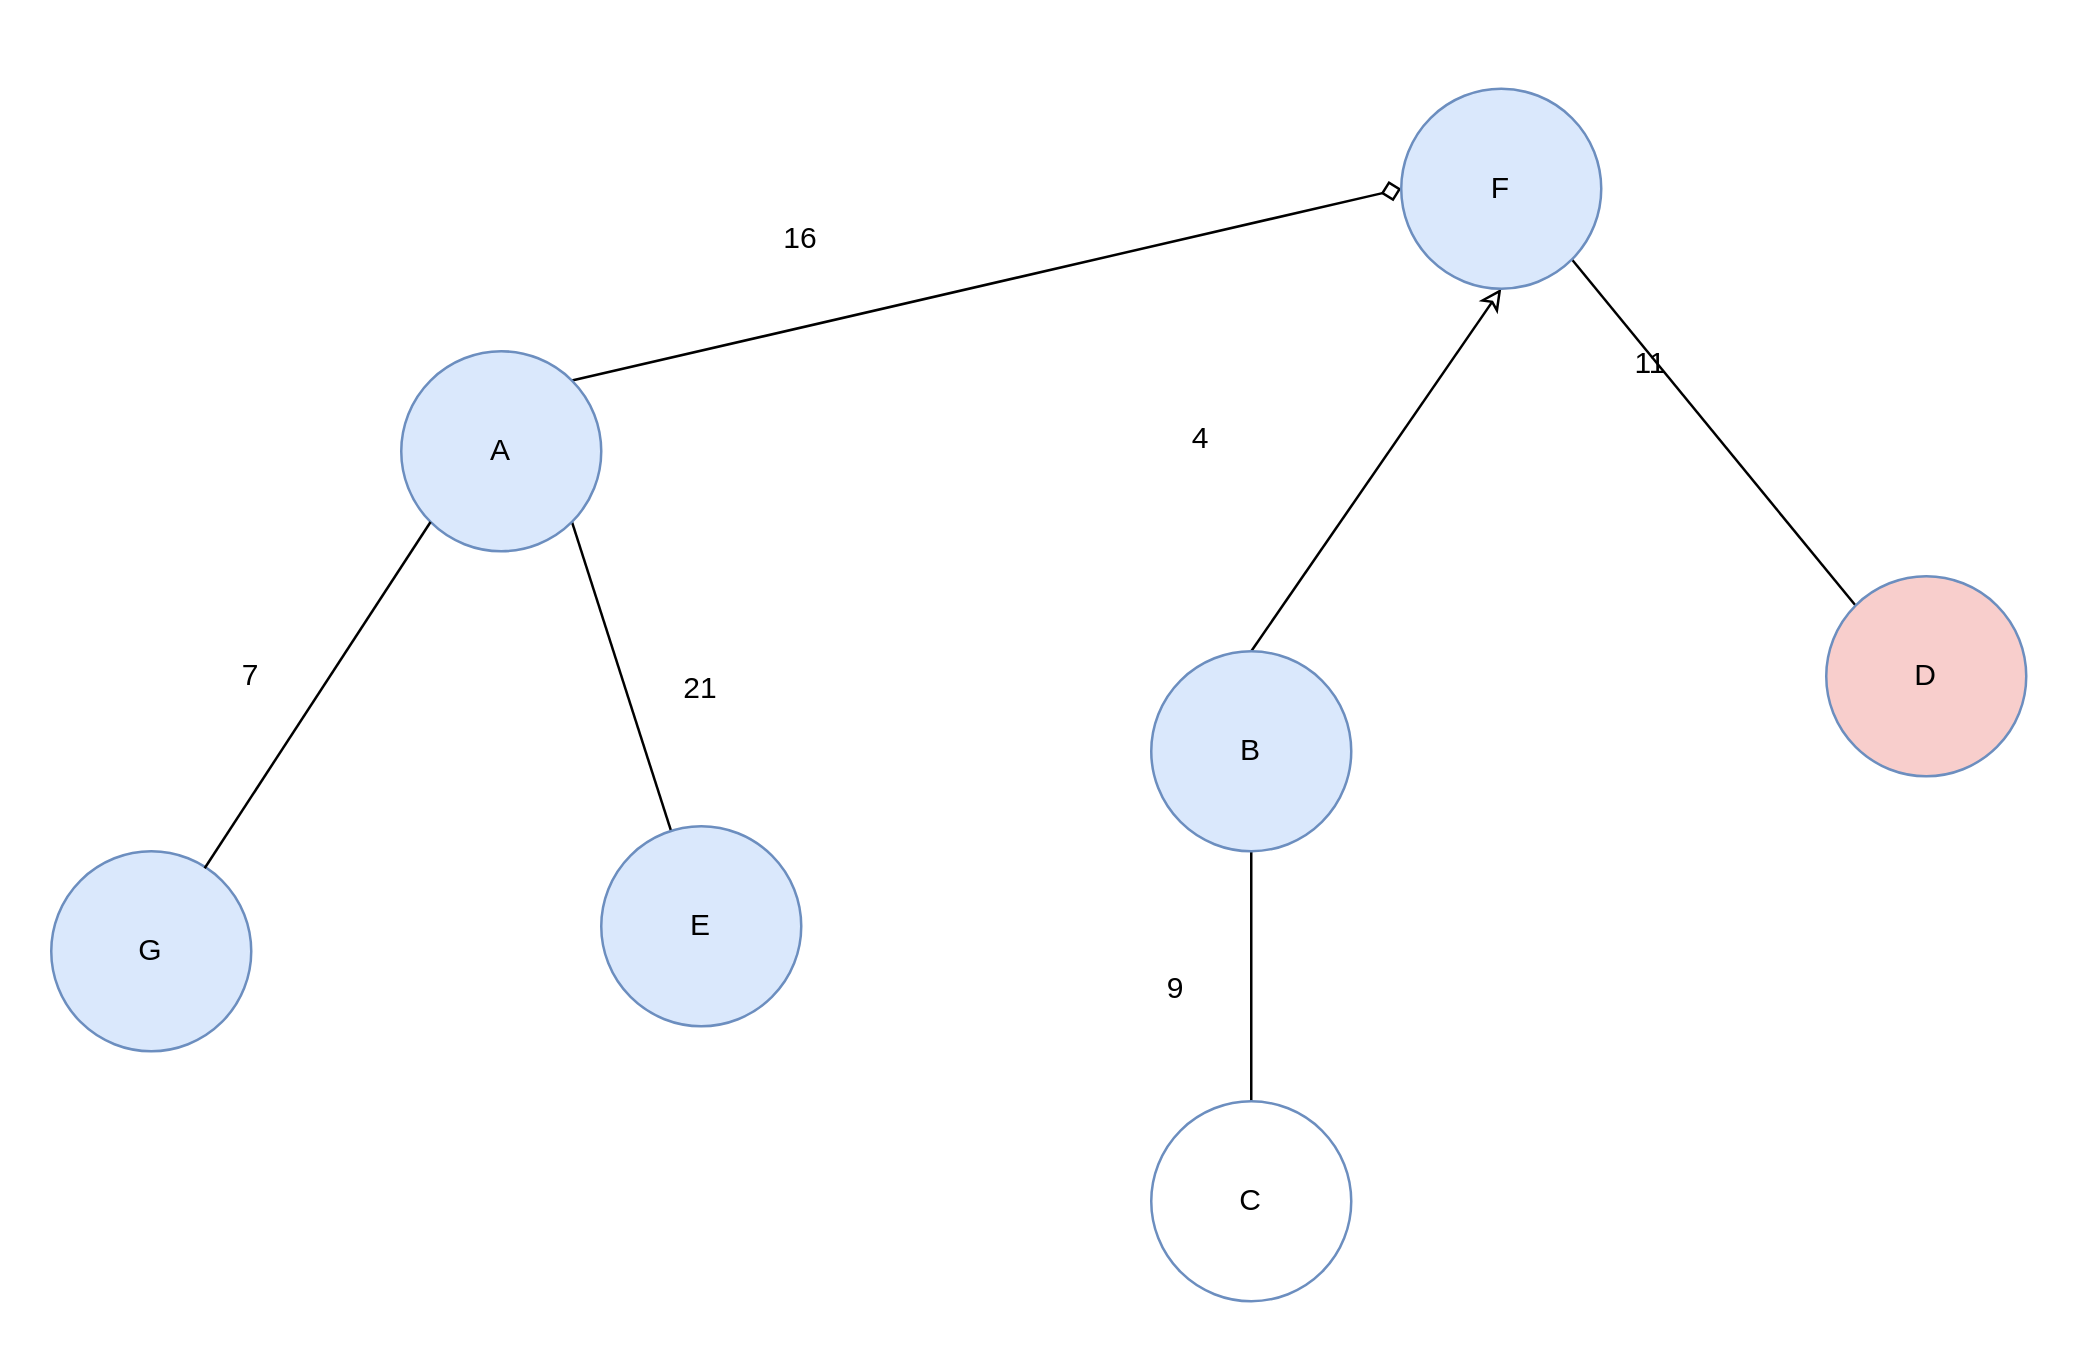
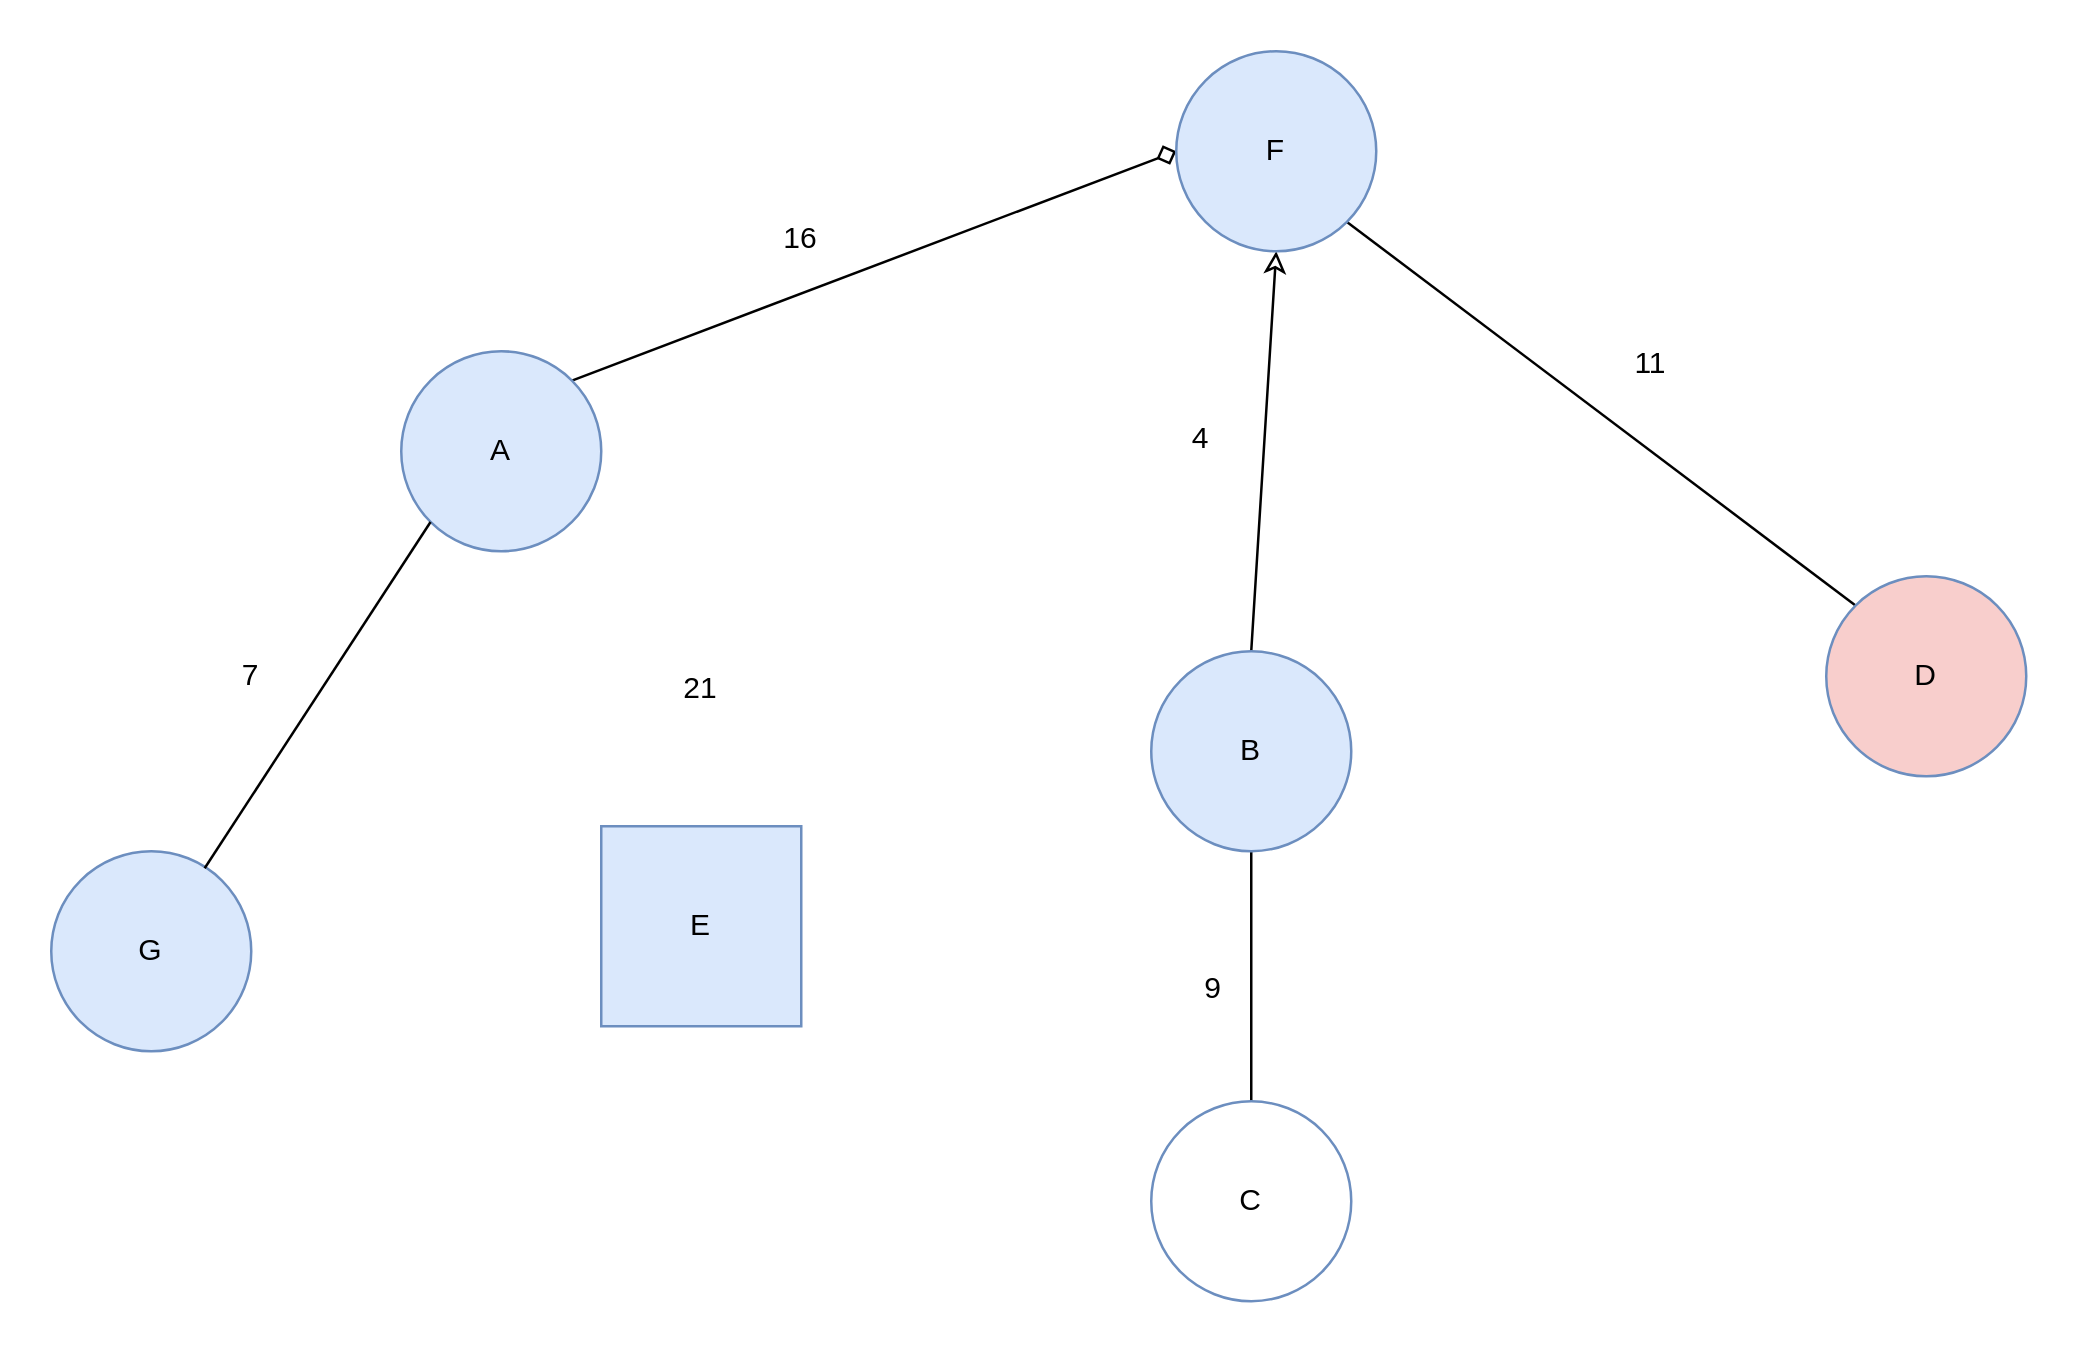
node "F": moved (1501, 189) -> (1276, 151)
edge "A" -- "E": removed
node "E": shape ellipse -> rectangle
node "9": moved (1176, 989) -> (1214, 989)
